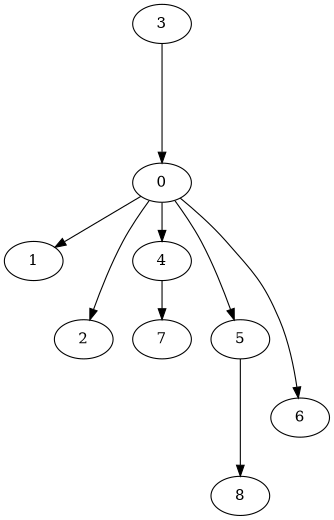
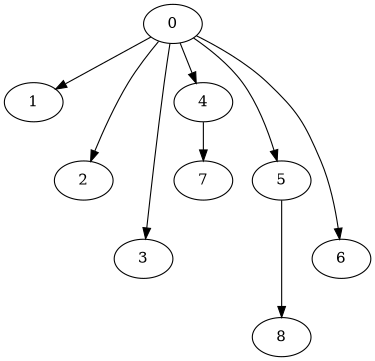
edge "3" -> "0": reversed
